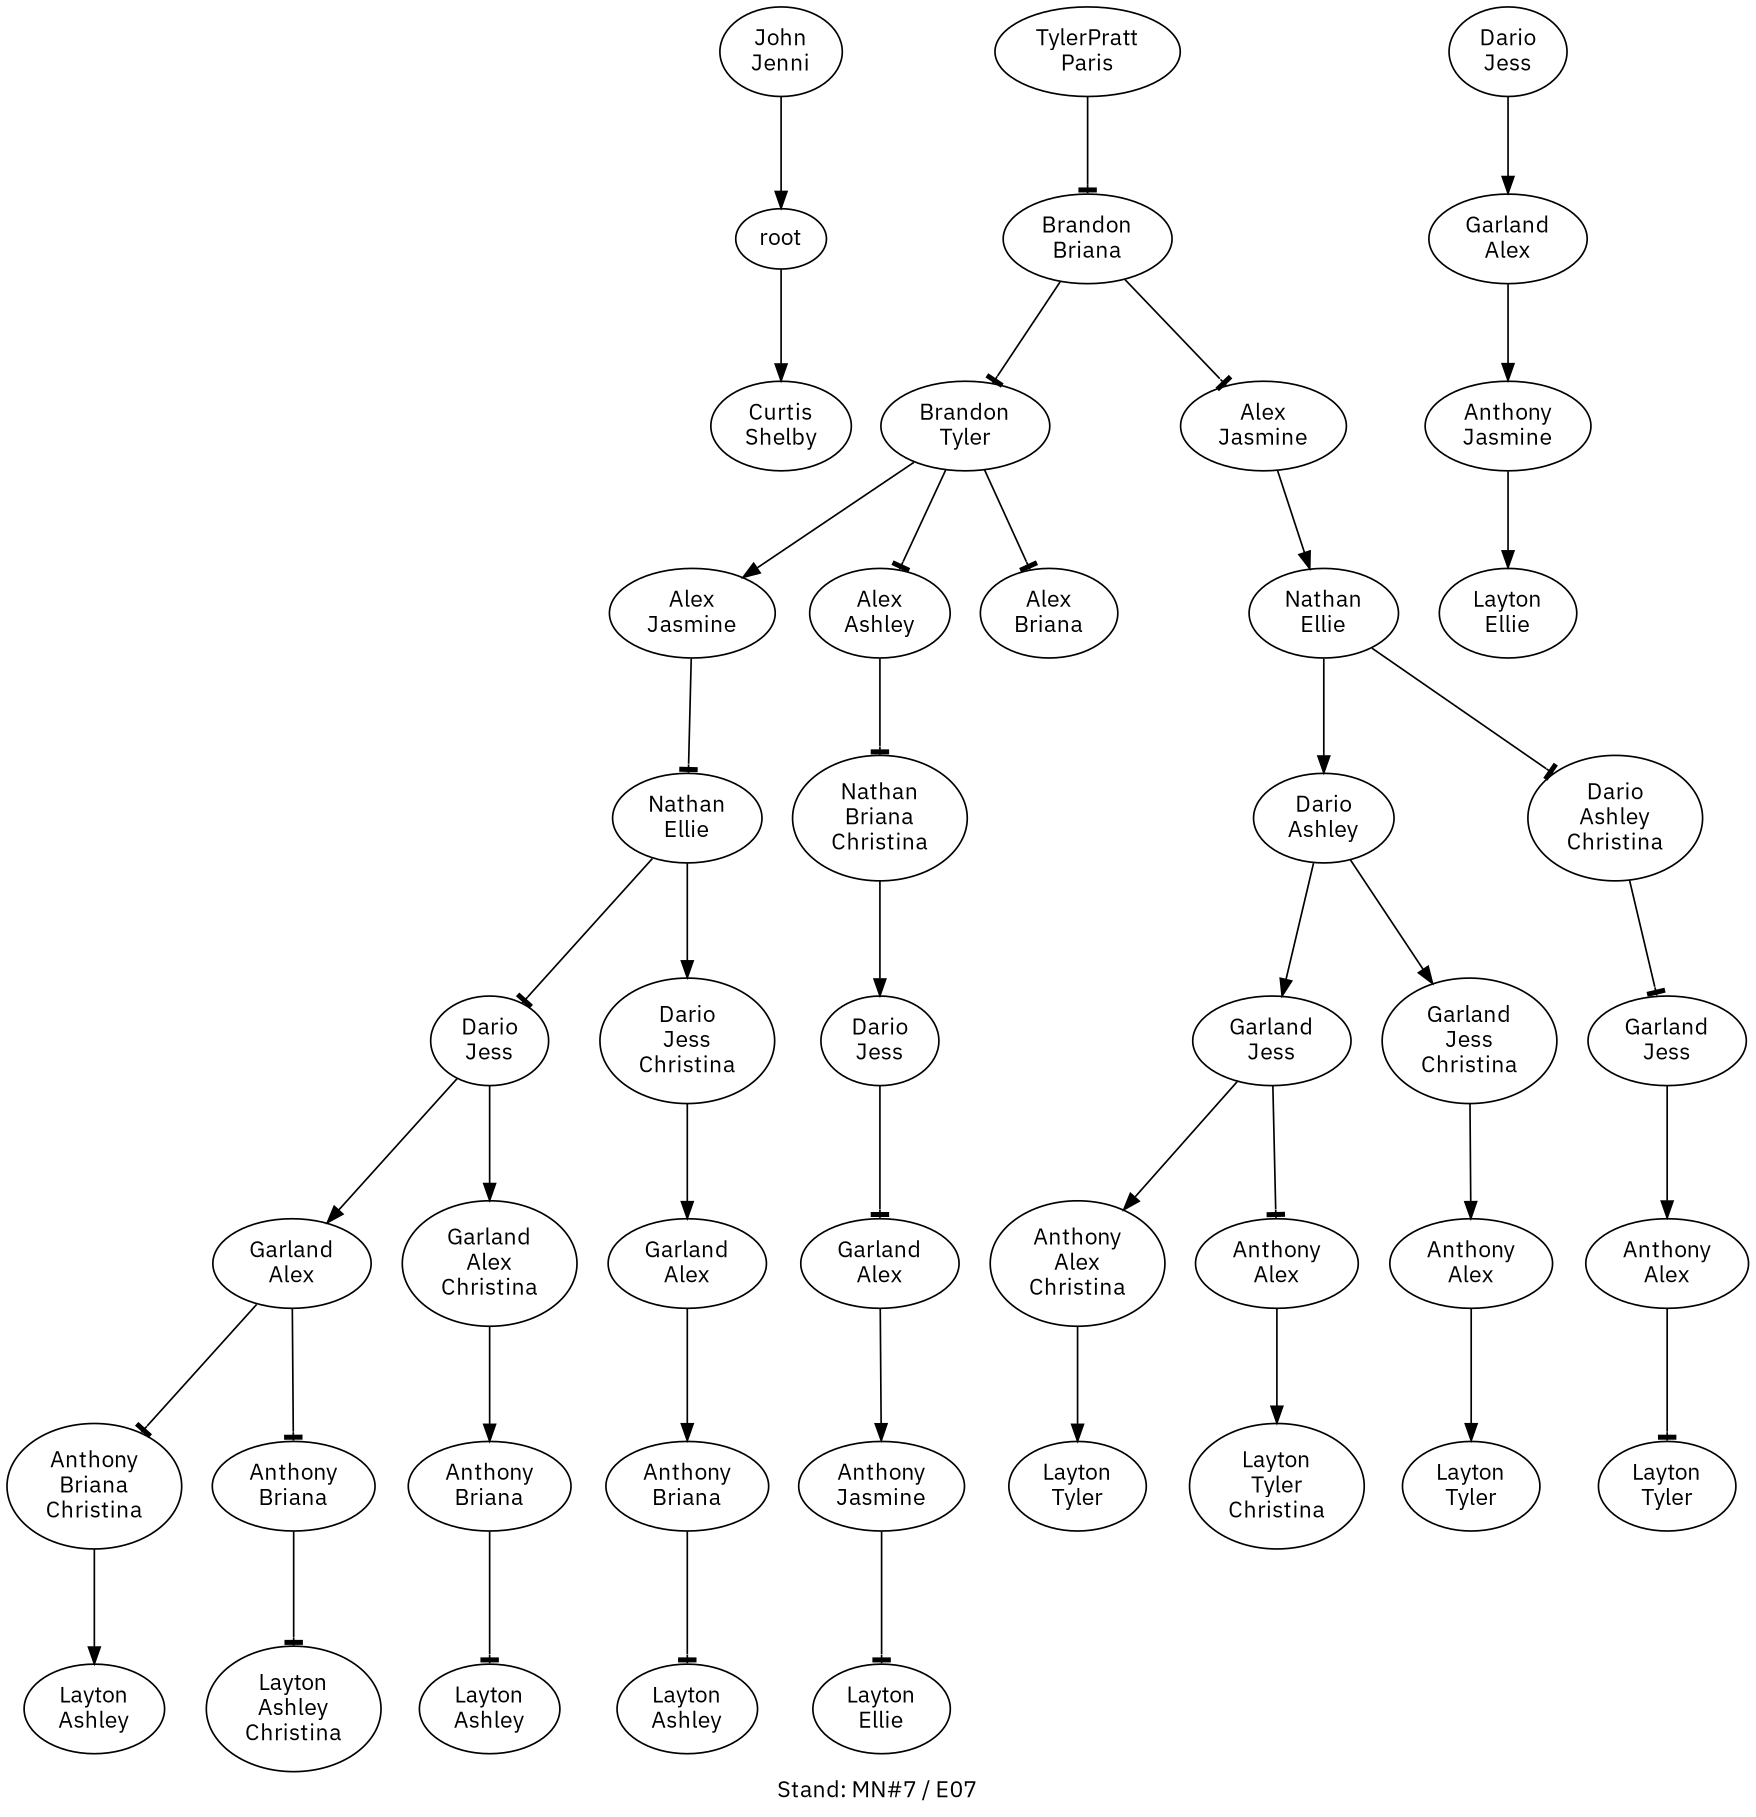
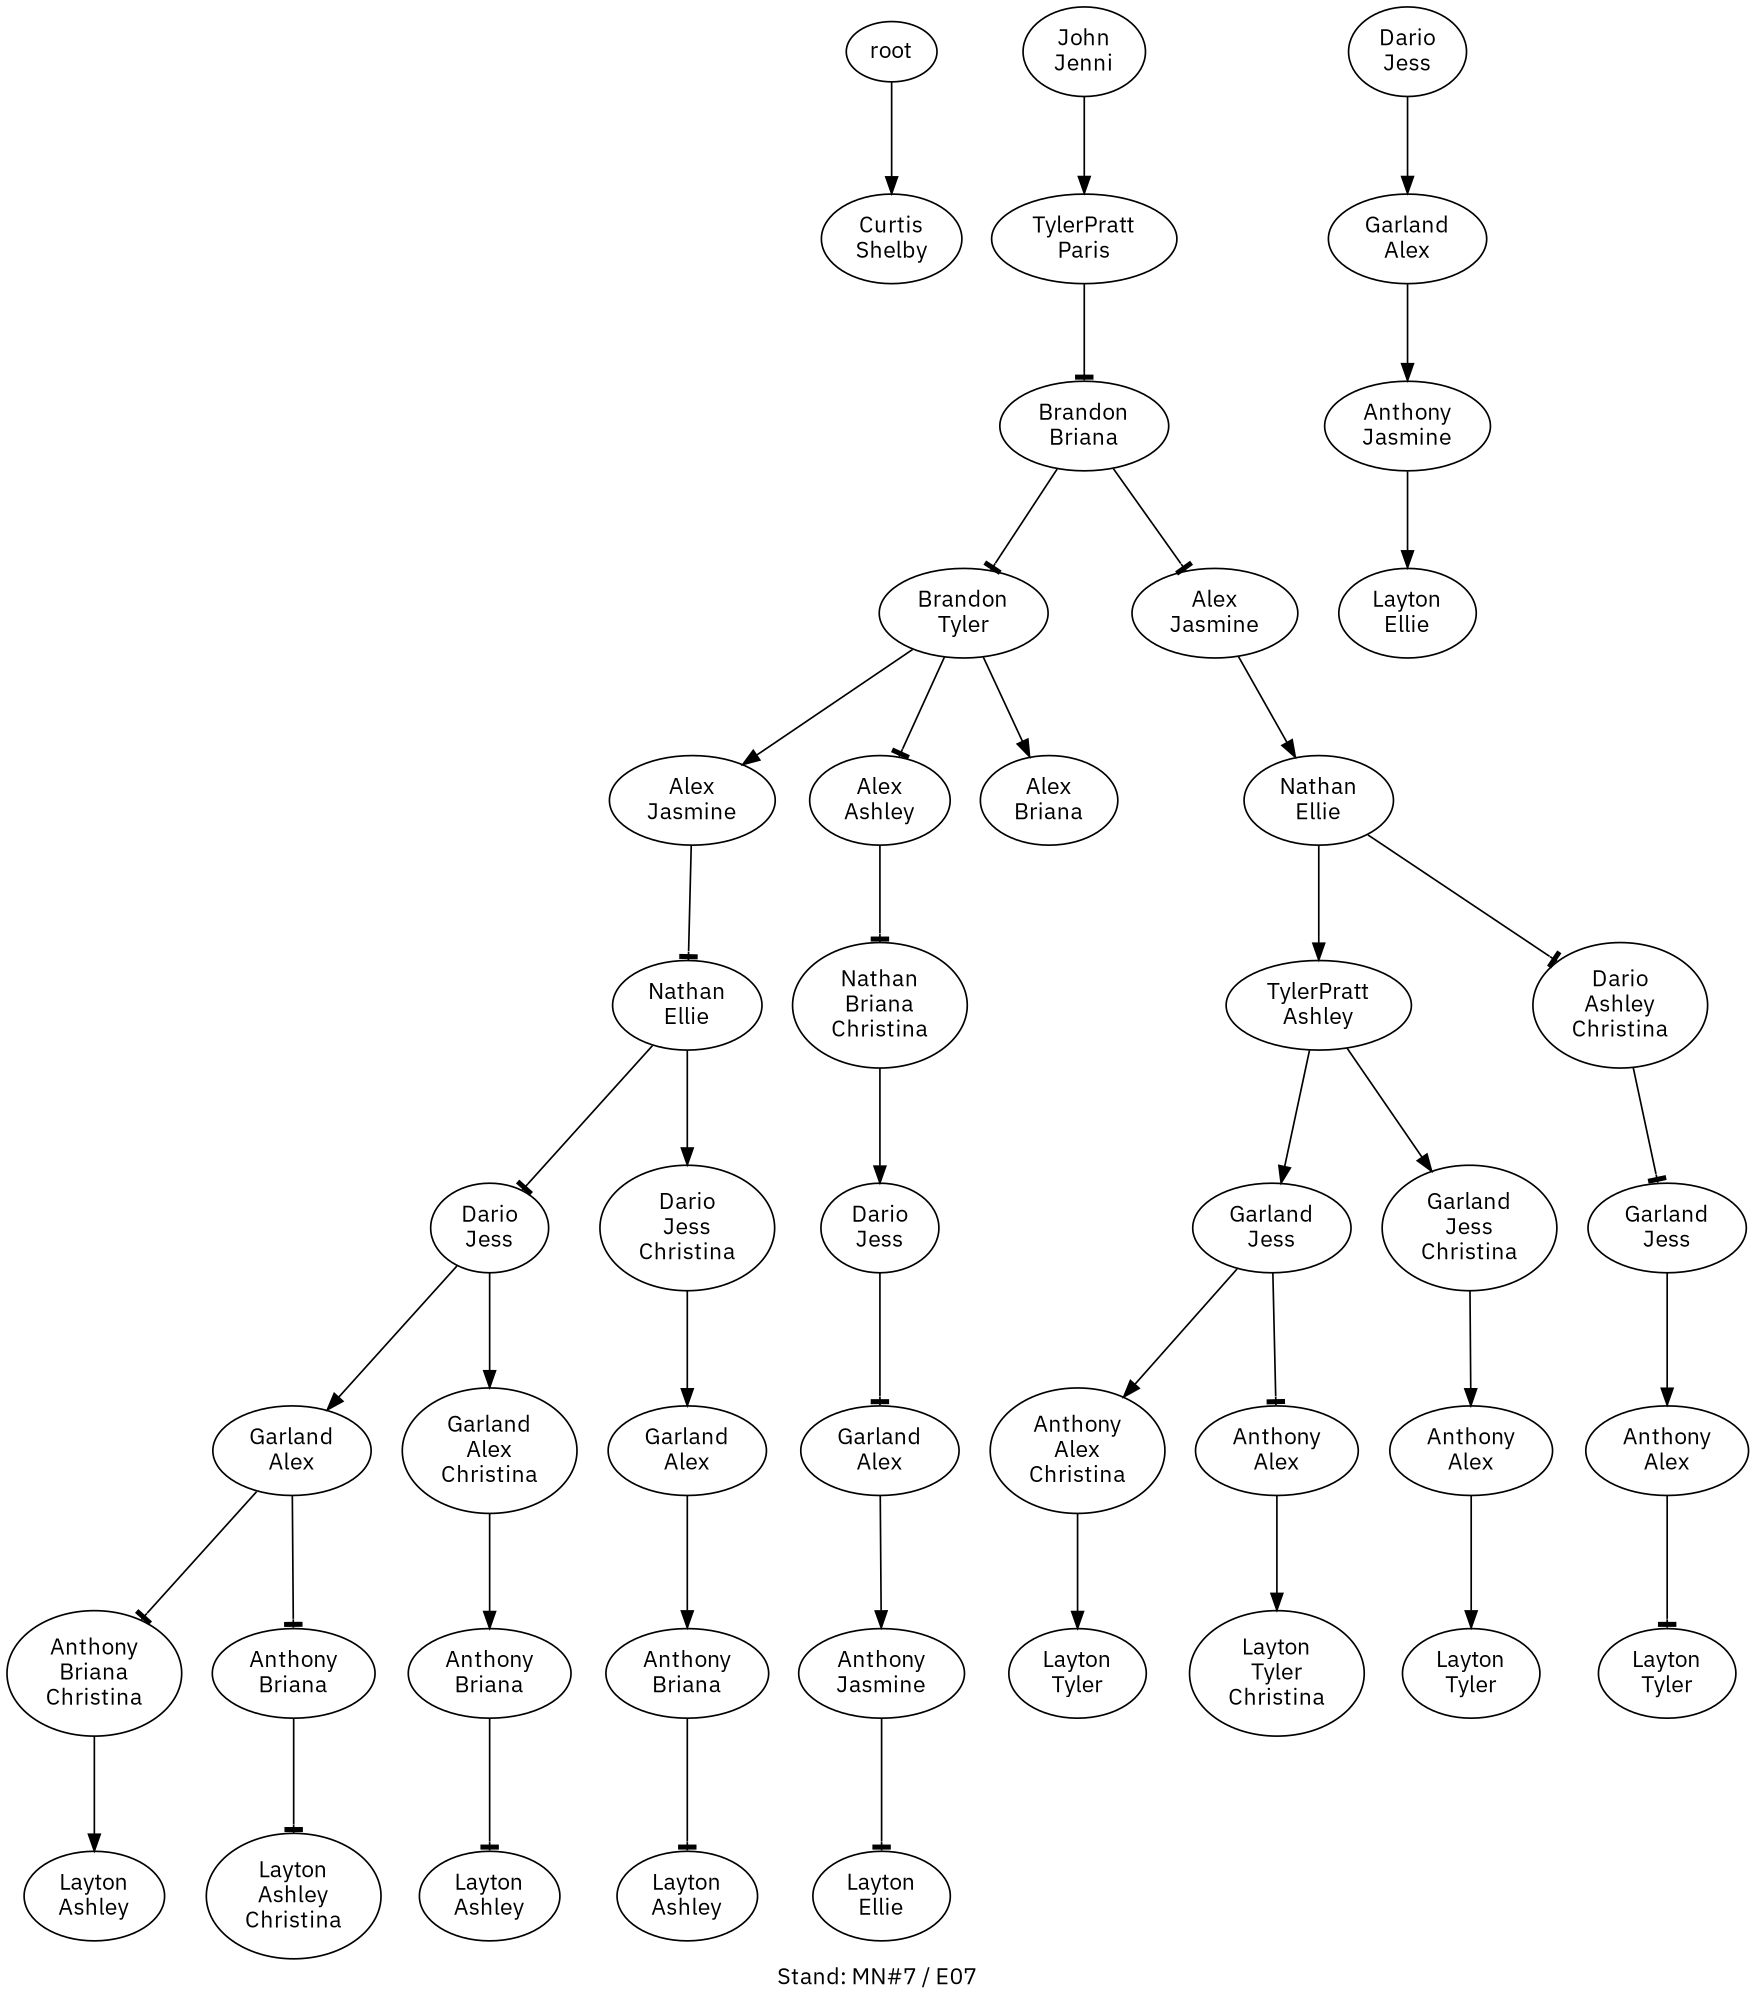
edge "John Jenni" -> "root": now "John Jenni" -> "TylerPratt Paris"
edge "Brandon Tyler" -> "Alex Briana": arrowhead tee -> normal
node "Dario Ashley": label "Dario Ashley" -> "TylerPratt Ashley"
